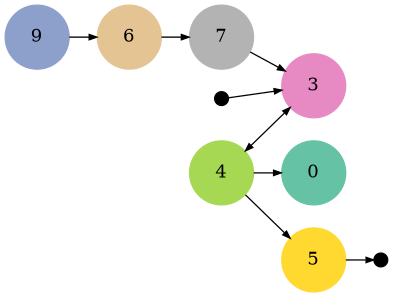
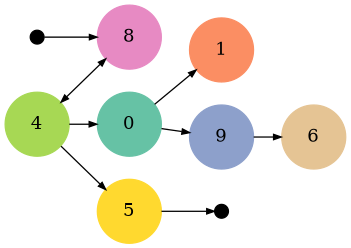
node "7": removed
node "1": added
node "3": label "3" -> "8"
edge "0" -> "9": added
